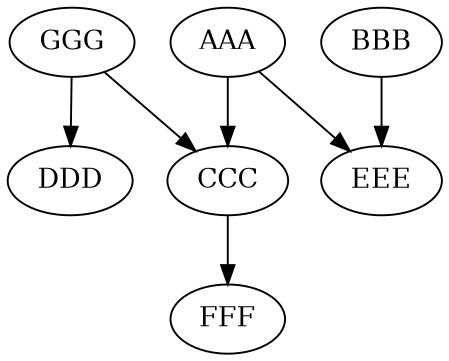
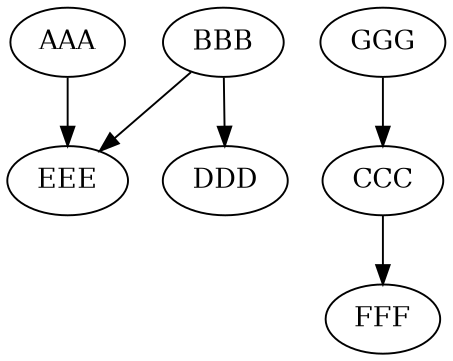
edge "GGG" -> "DDD": now "BBB" -> "DDD"
edge "AAA" -> "CCC": removed
